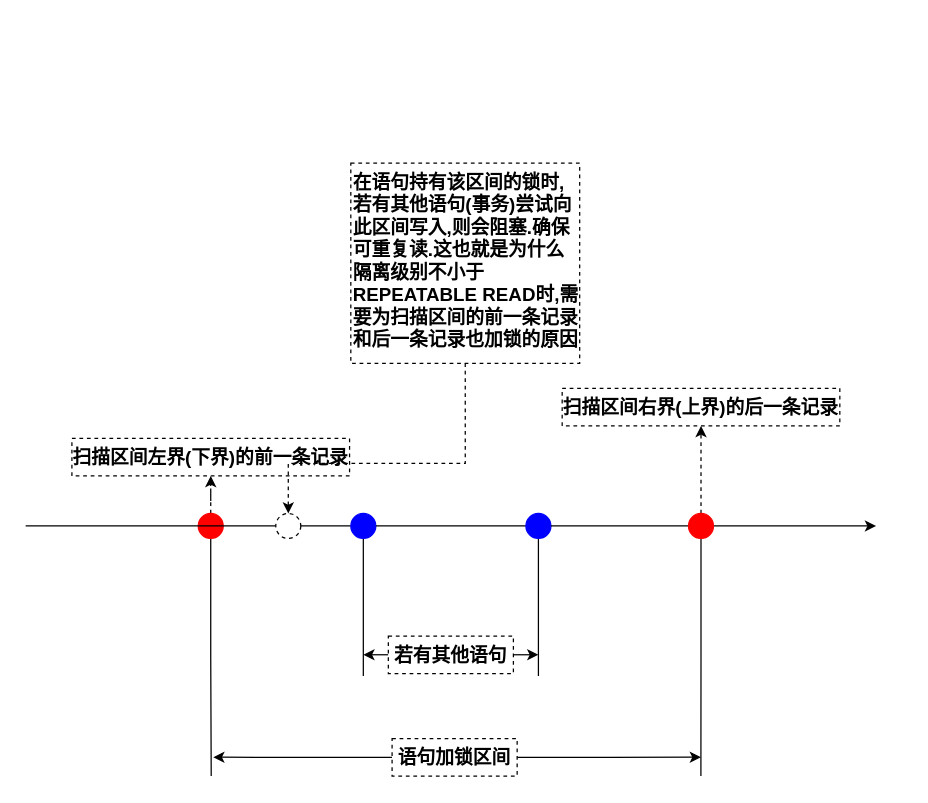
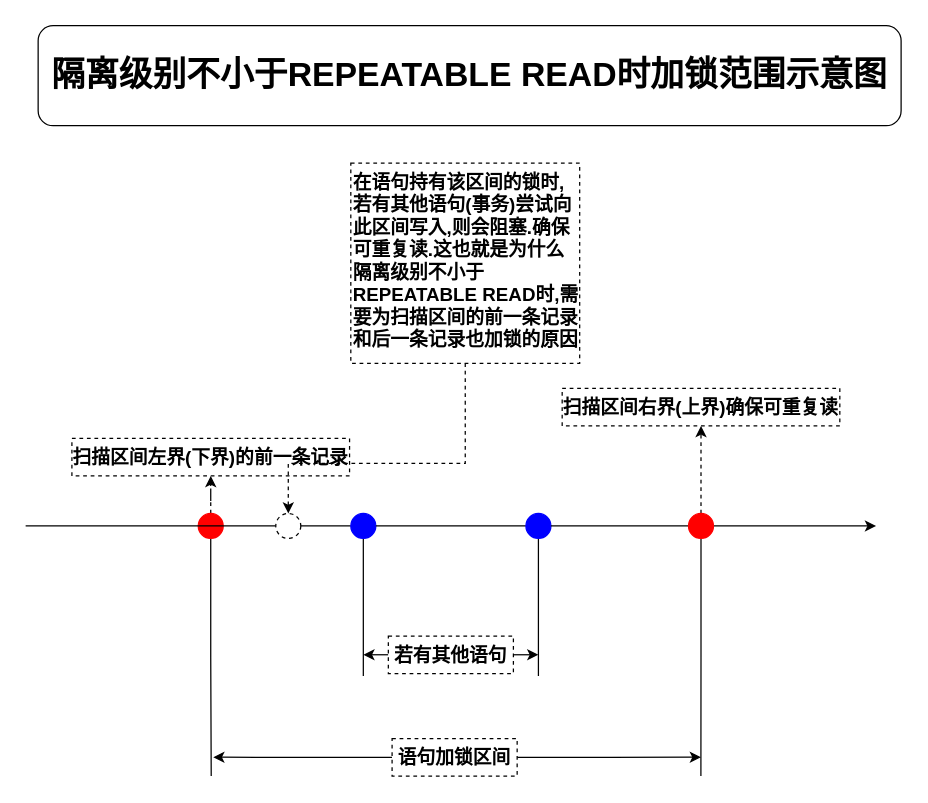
node "隔离级别不小于REPEATABLE READ时加锁范围示意图": added
node "扫描区间右界(上界)的后一条记录": label "扫描区间右界(上界)的后一条记录" -> "扫描区间右界(上界)确保可重复读"
